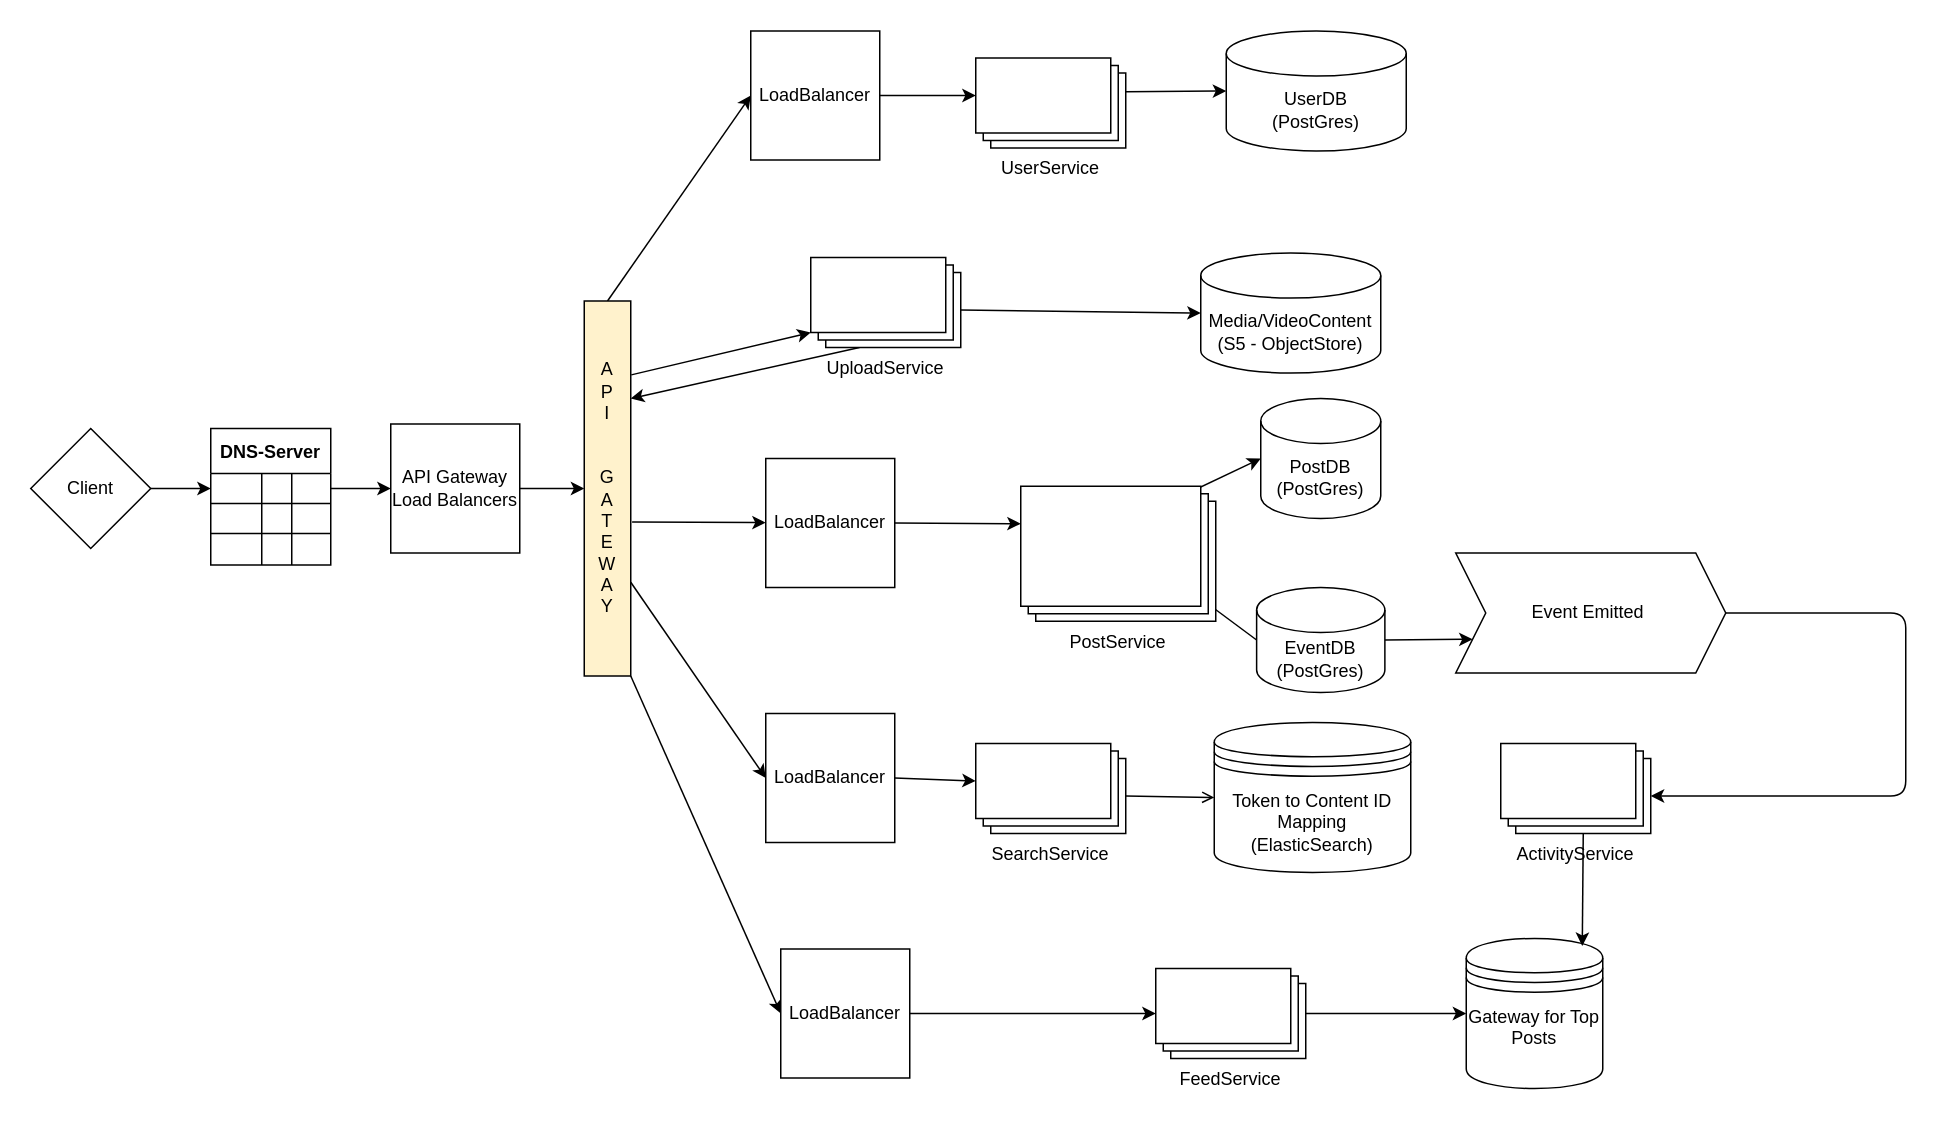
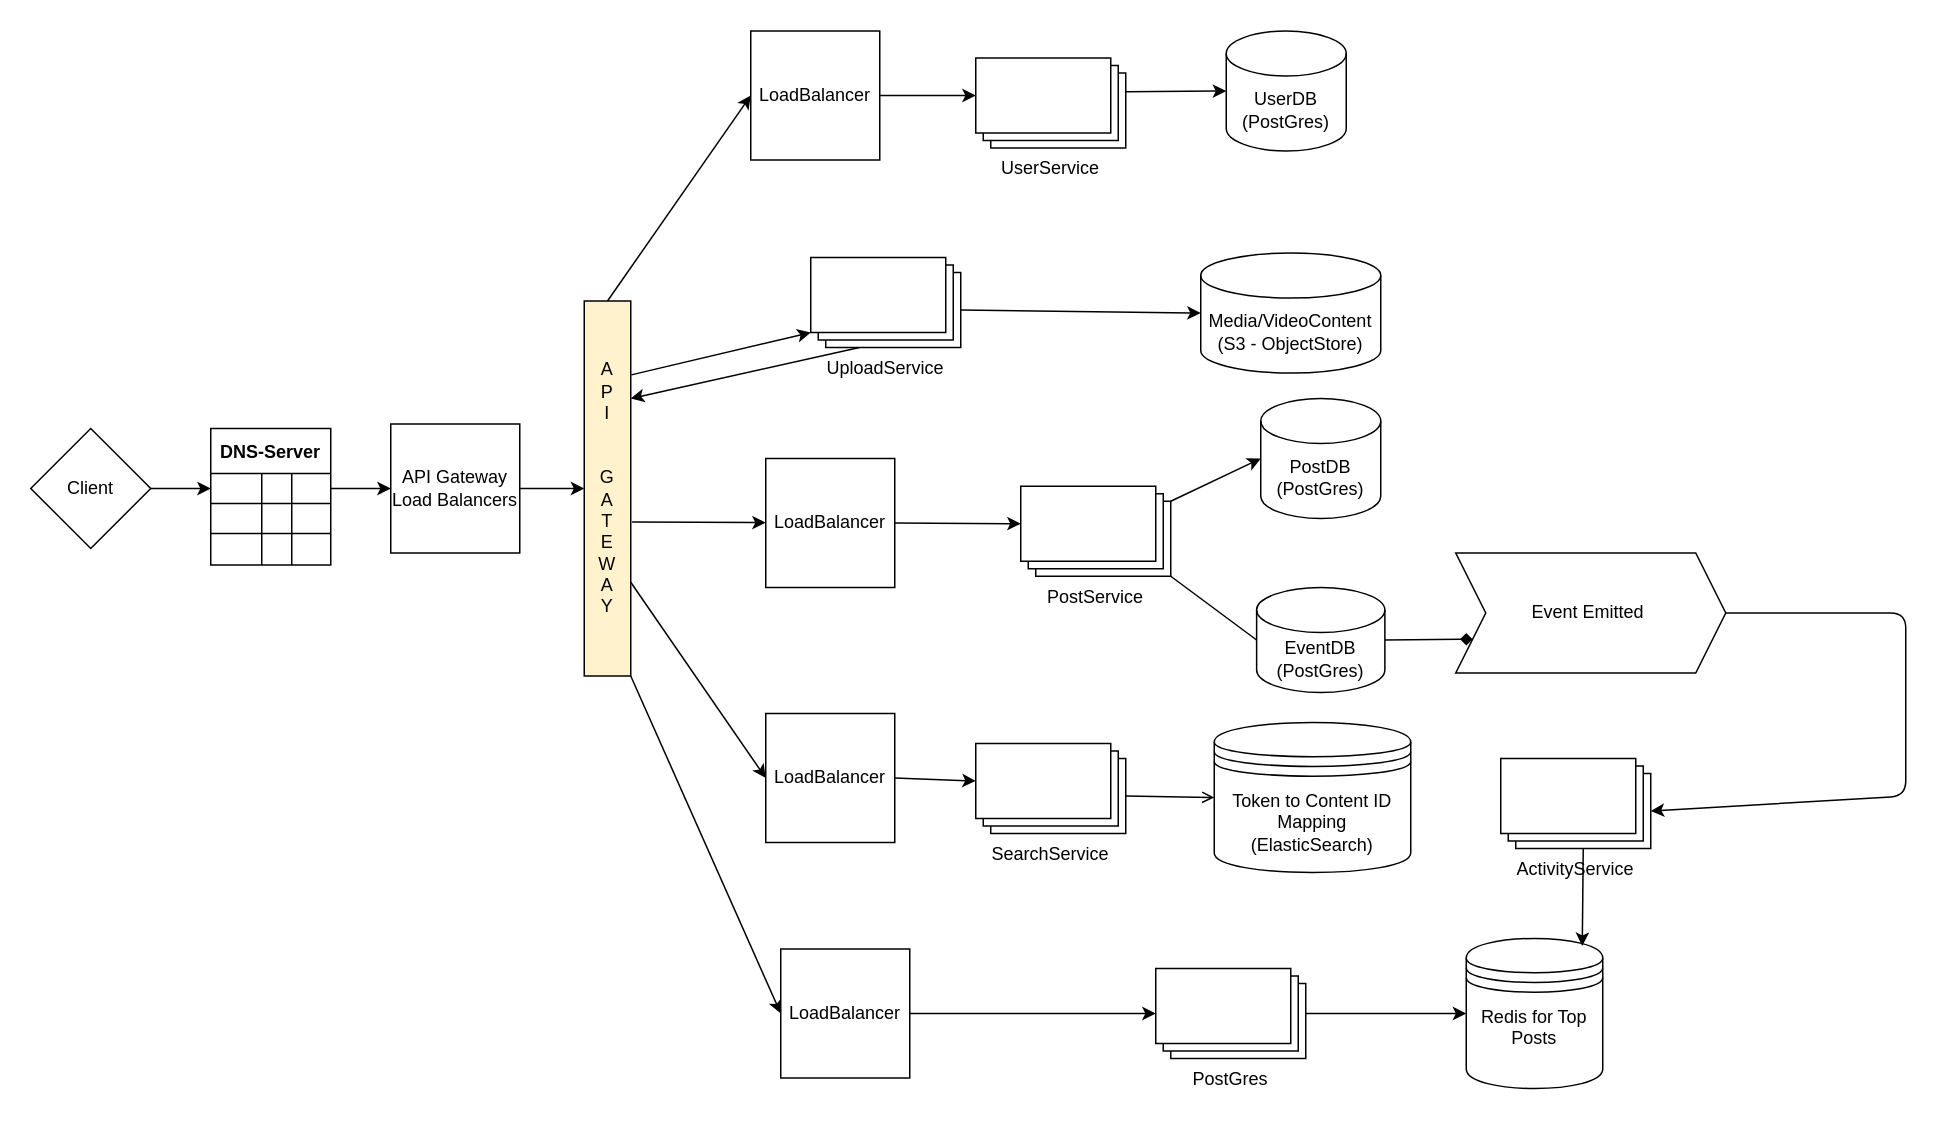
node "UserDB (PostGres)": size 180x120 -> 120x120
node "Media/VideoContent (S5 - ObjectStore)": label "Media/VideoContent (S5 - ObjectStore)" -> "Media/VideoContent (S3 - ObjectStore)"
node "PostService": size 195x135 -> 150x90
edge "EventDB (PostGres)" -> "Event Emitted": arrowhead classic -> diamond
node "ActivityService": moved (1576, 788) -> (1576, 803)
node "Gateway for Top Posts": label "Gateway for Top Posts" -> "Redis for Top Posts"
node "FeedService": label "FeedService" -> "PostGres"
